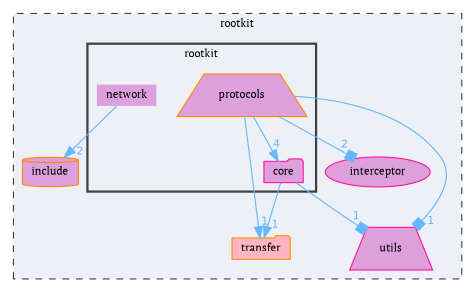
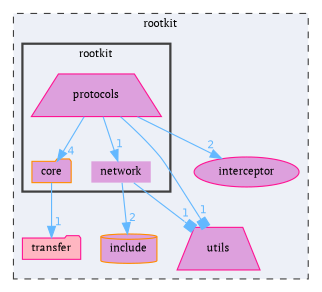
node "protocols": color darkorange -> deeppink
edge "protocols" -> "interceptor": arrowhead box -> normal
edge "protocols" -> "transfer": now "protocols" -> "network"
node "core": color deeppink -> darkorange
edge "core" -> "utils": now "network" -> "utils"
node "transfer": color darkorange -> deeppink
